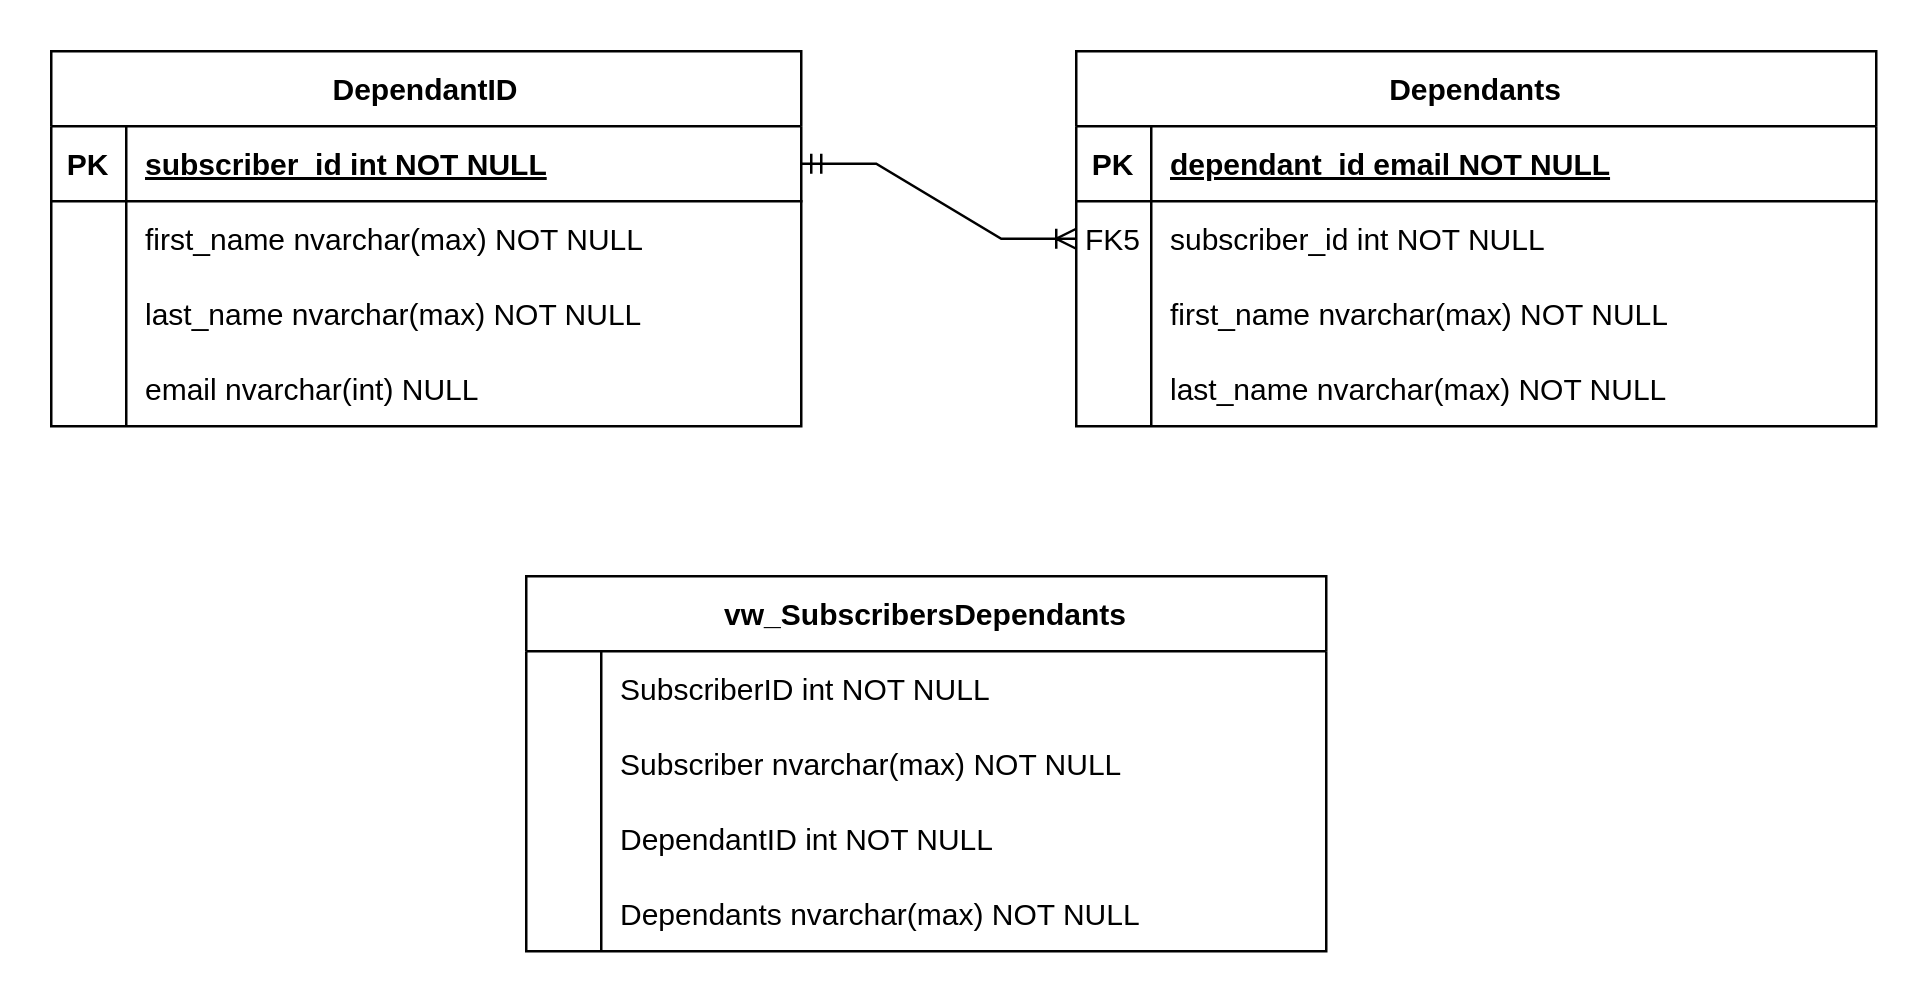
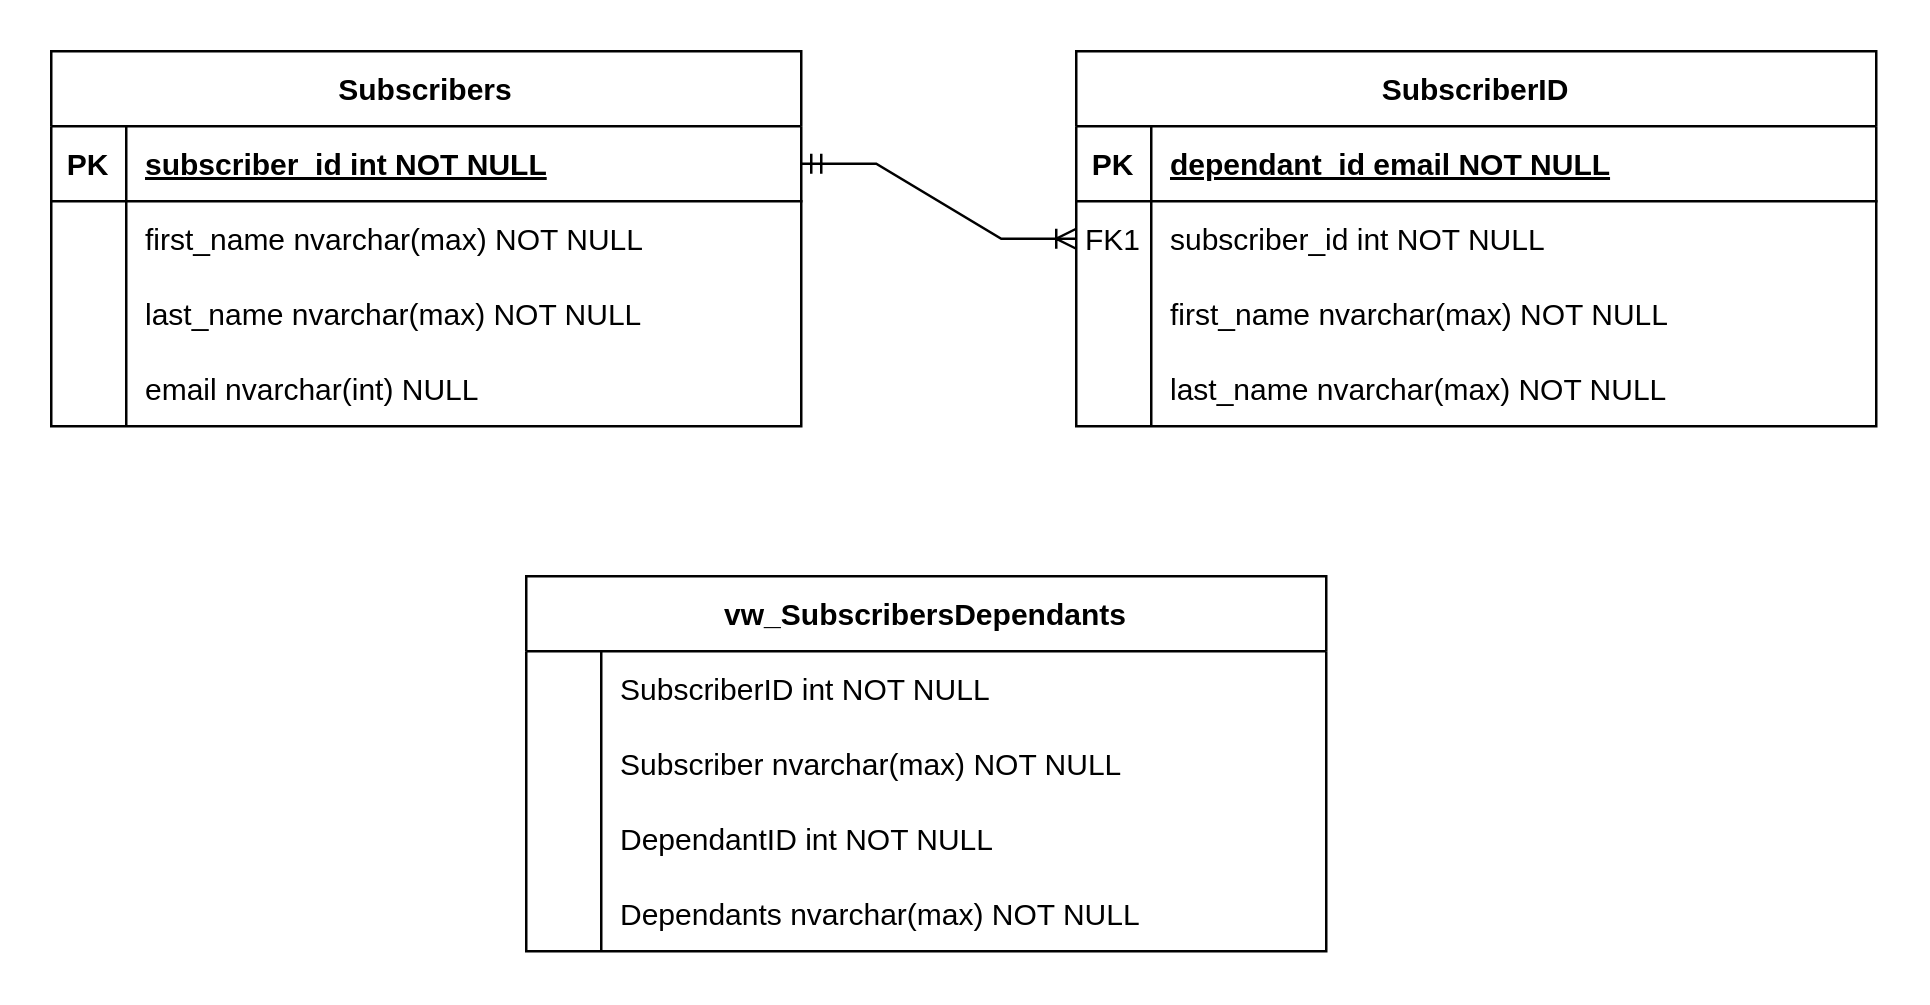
node "DependantID": label "DependantID" -> "Subscribers"
node "Dependants": label "Dependants" -> "SubscriberID"
node "FK5": label "FK5" -> "FK1"
